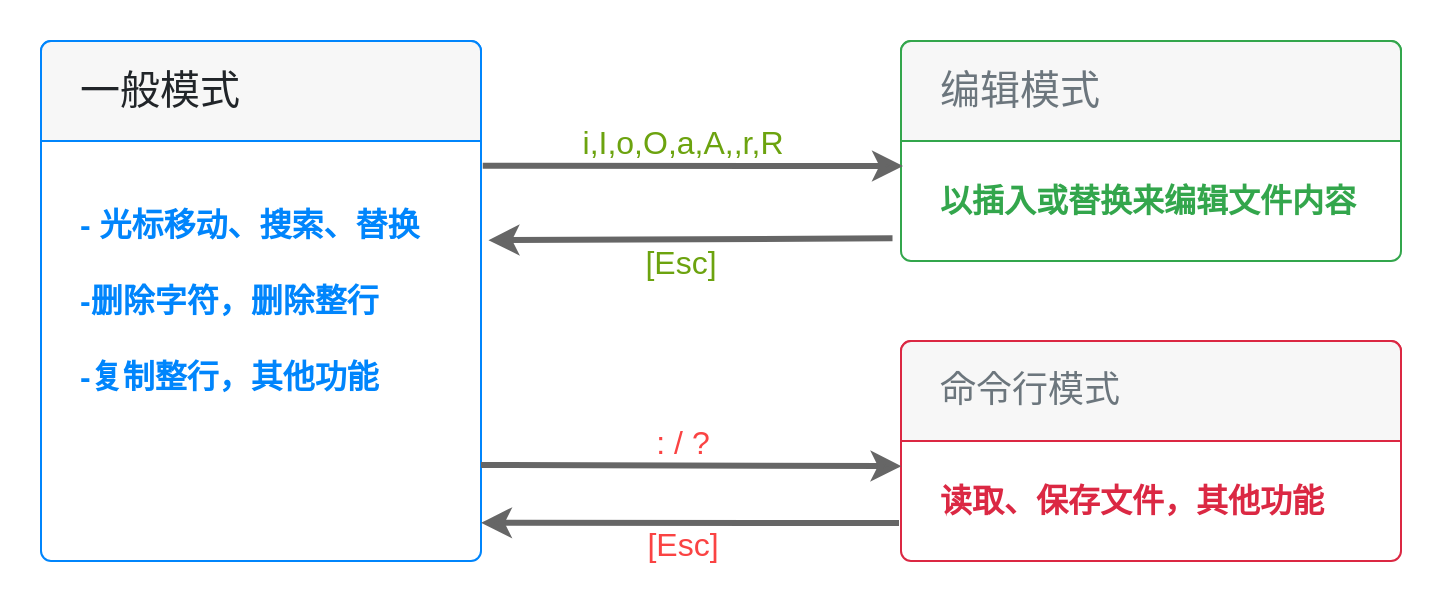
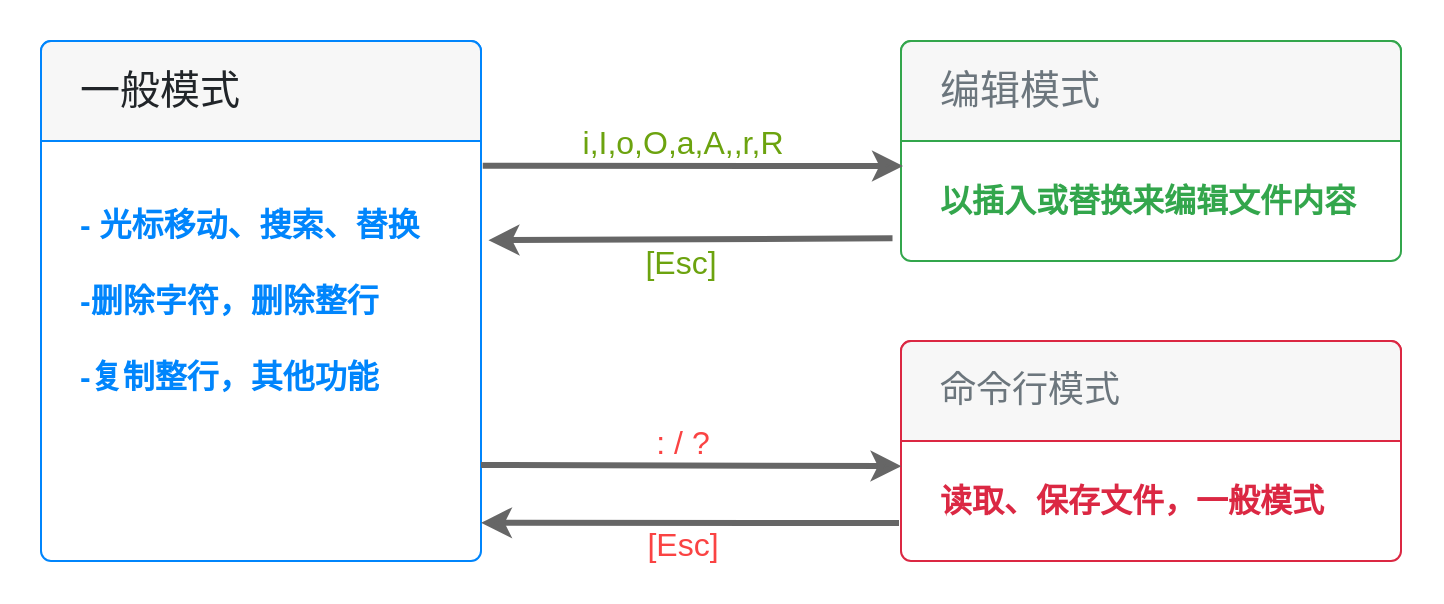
node "读取、保存文件，其他功能": label "读取、保存文件，其他功能" -> "读取、保存文件，一般模式"
